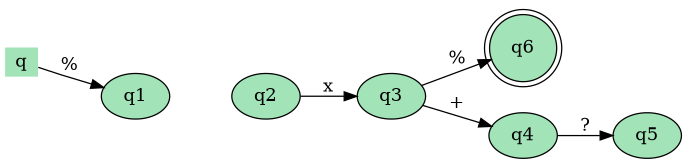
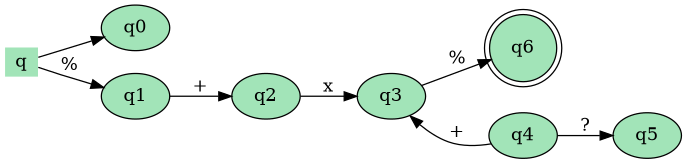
node "q0": added
edge "q1" -> "q2": added, label "+"
edge "q3" -> "q4": reversed
